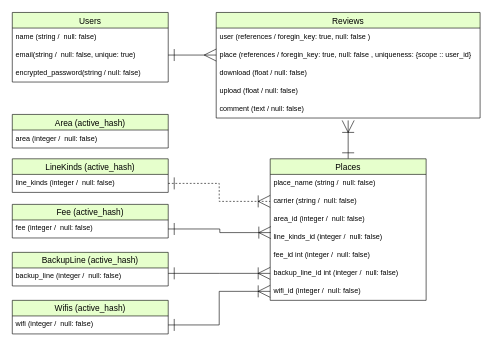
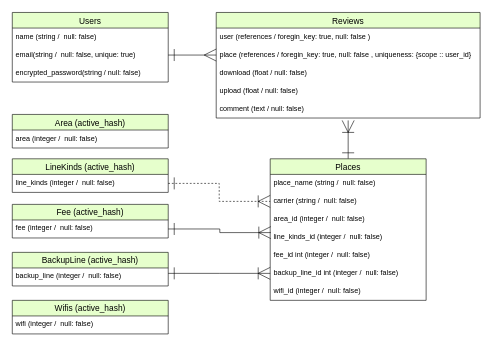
edge "wifi_id (integer / null: false)" -- "wifi (integer / null: false)": removed
